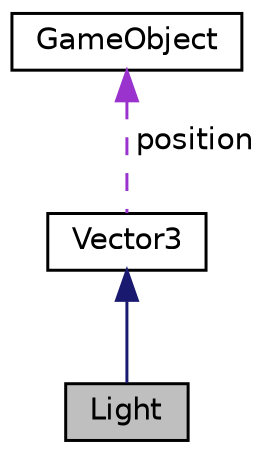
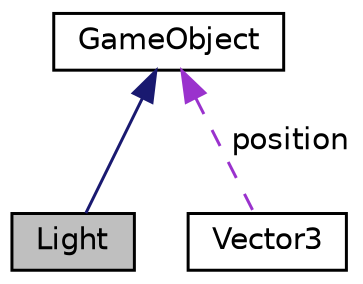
edge "Light" -> "Vector3": now "Light" -> "GameObject"
